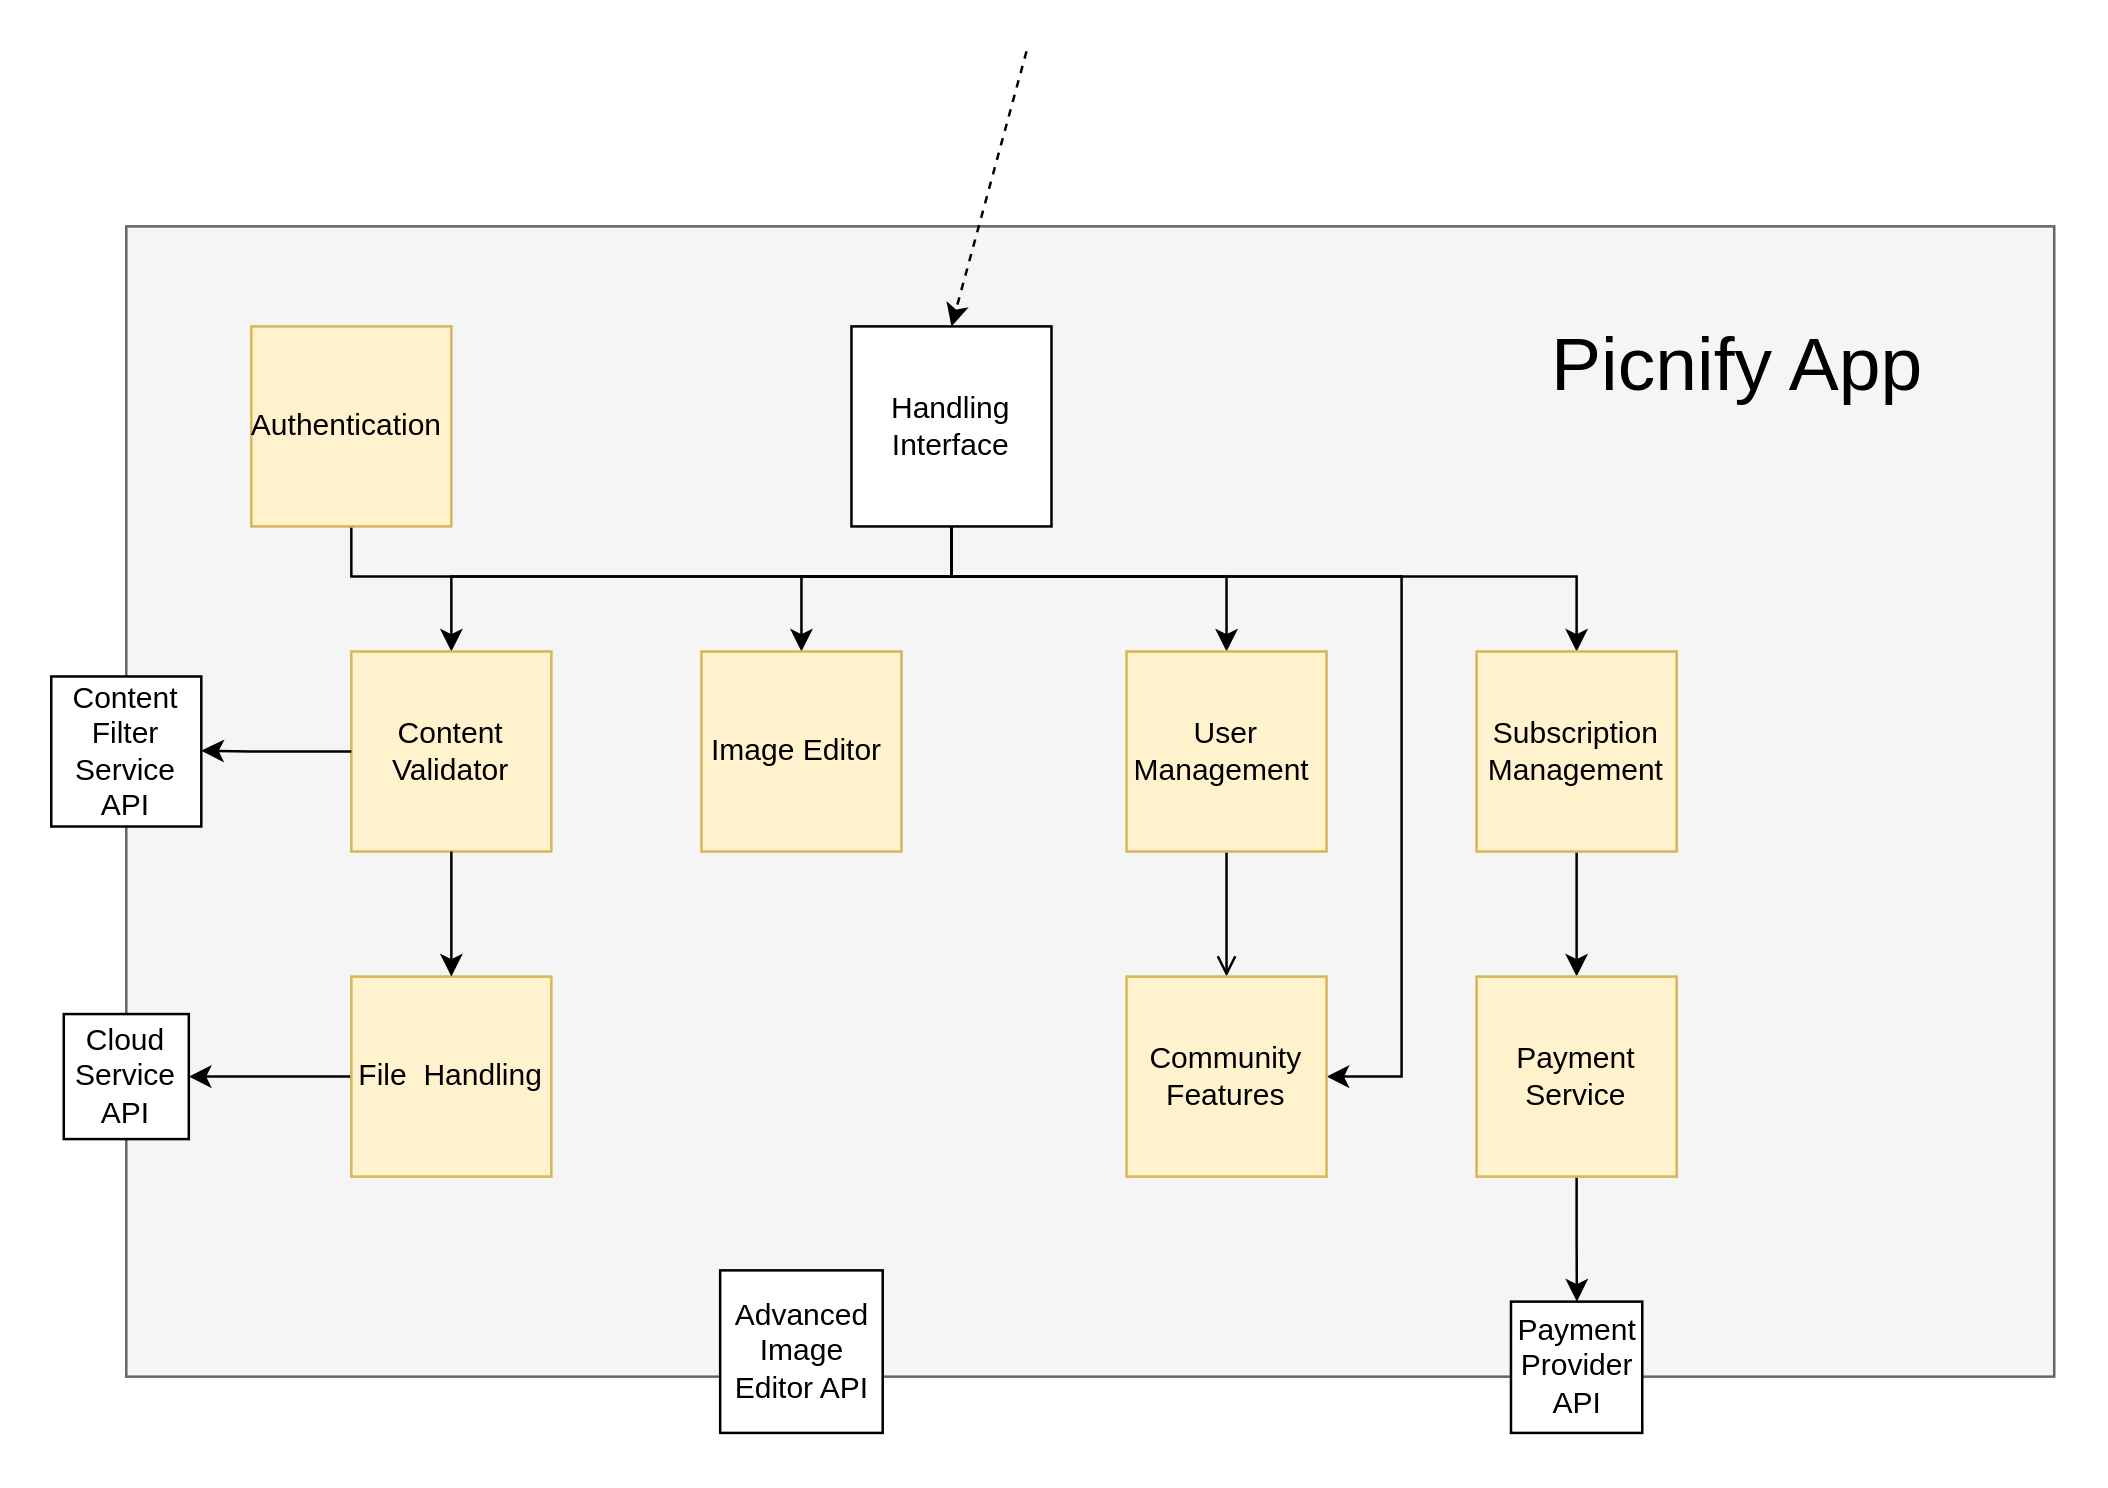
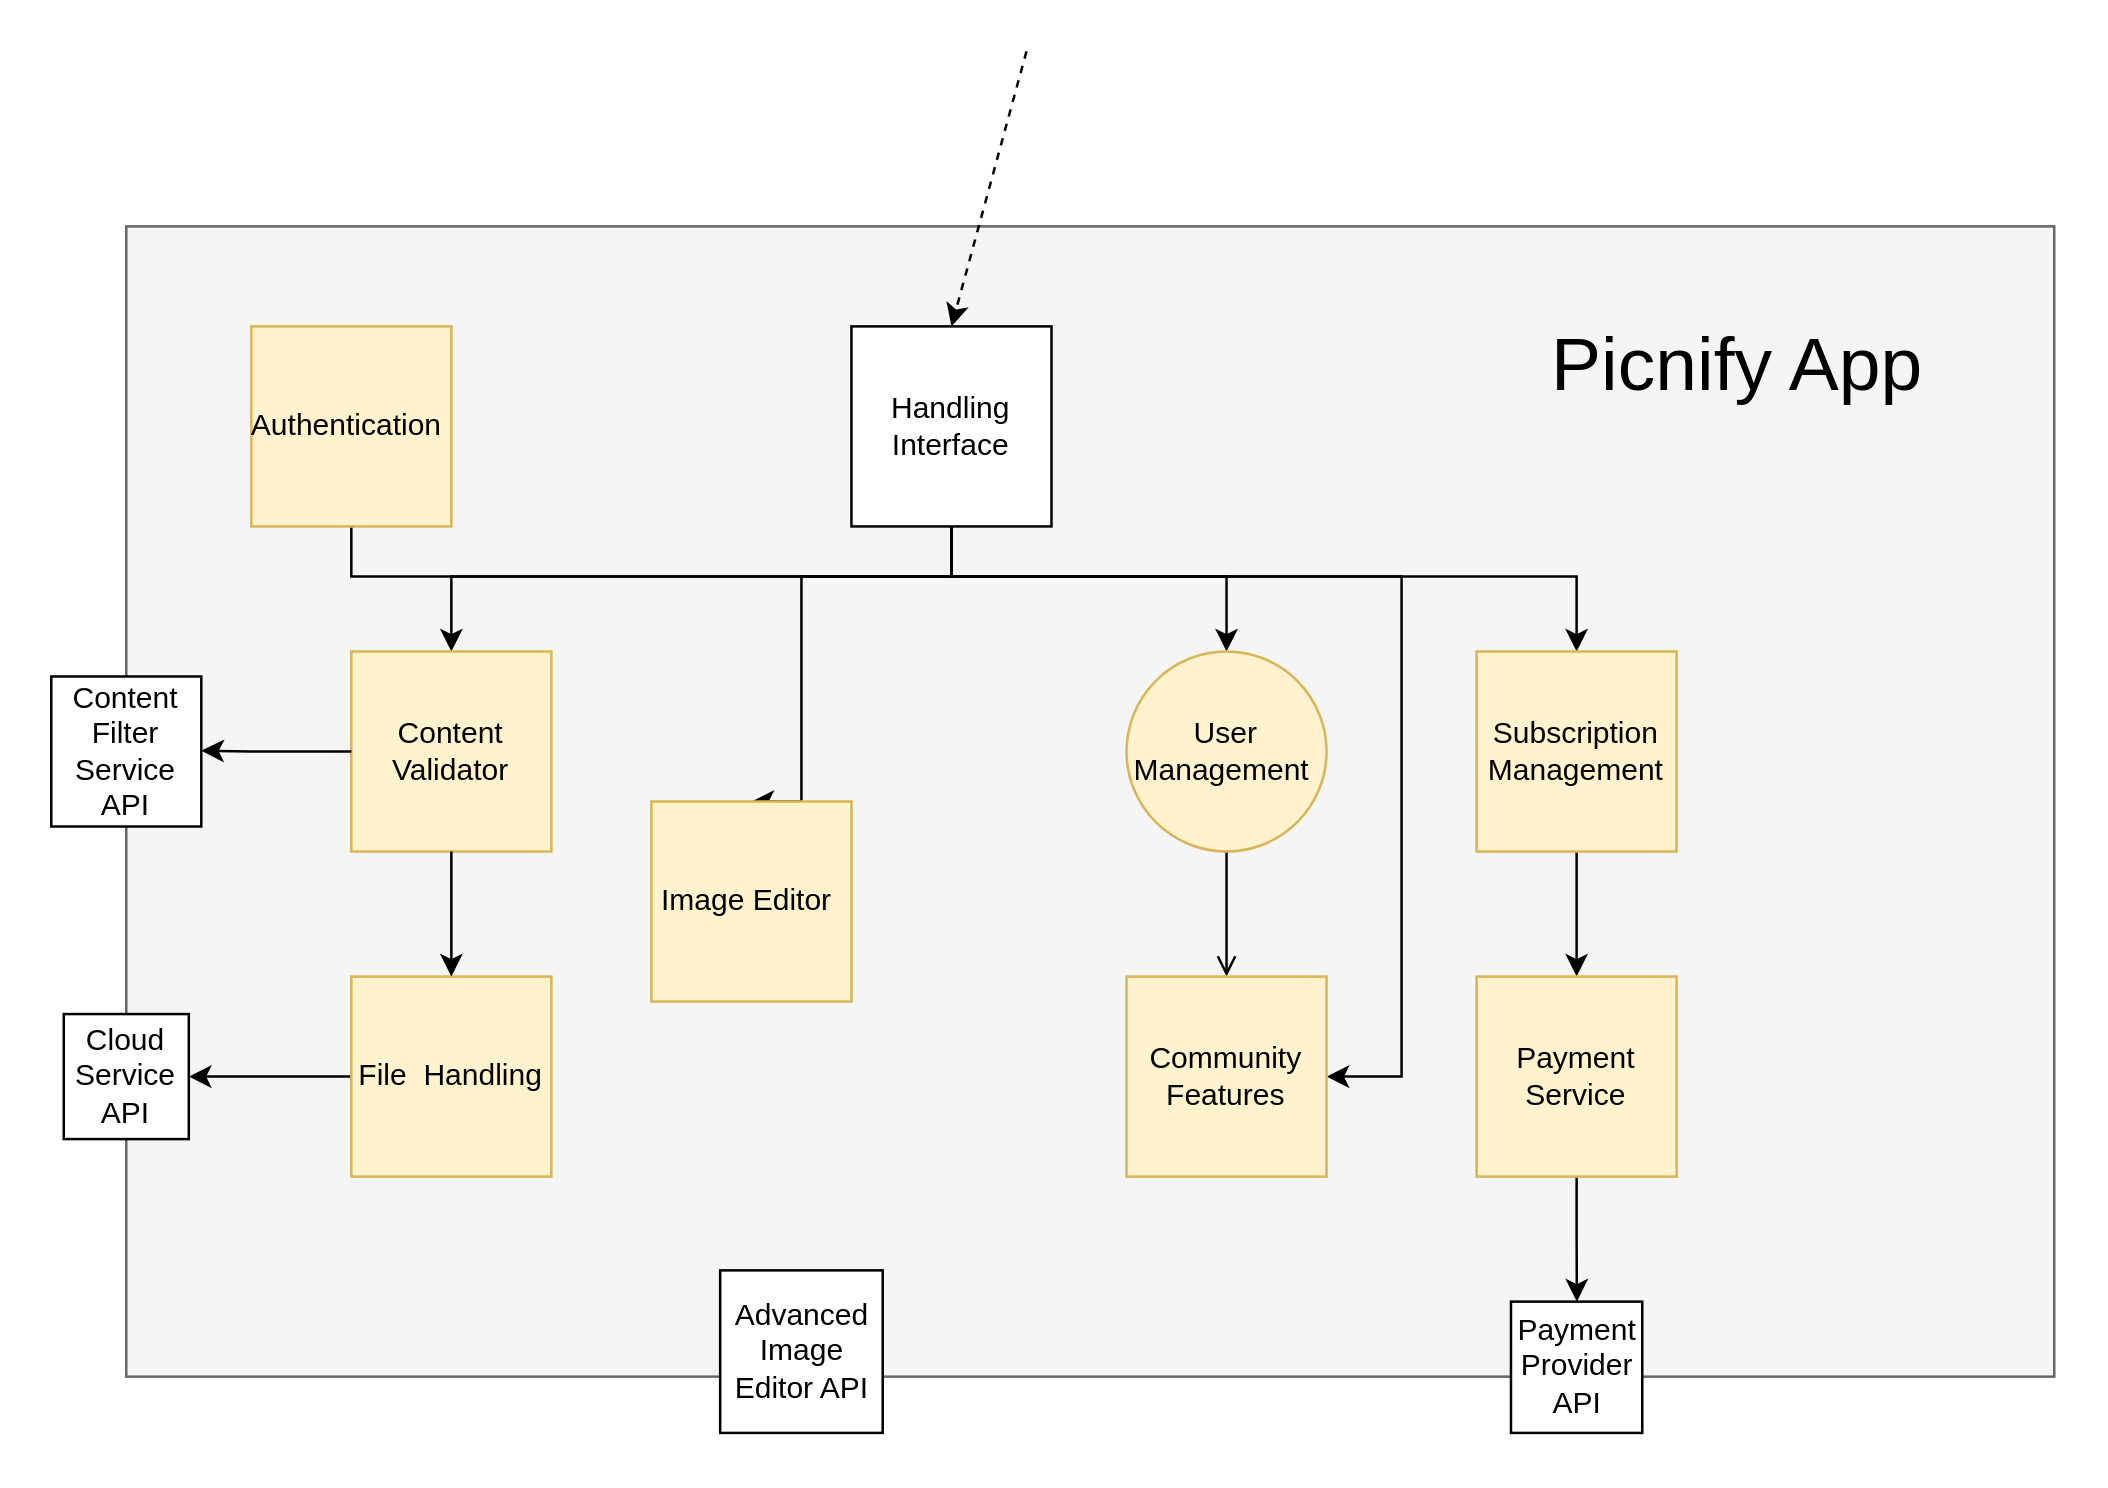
node "Image Editor": moved (801, 751) -> (751, 901)
node "User Management": shape rectangle -> ellipse
